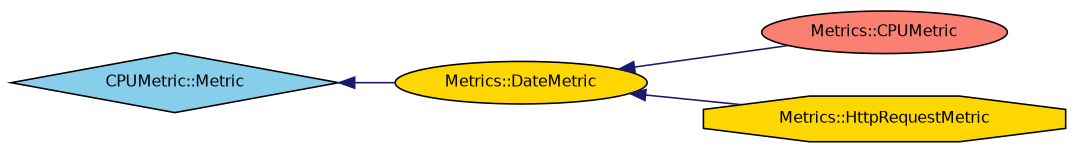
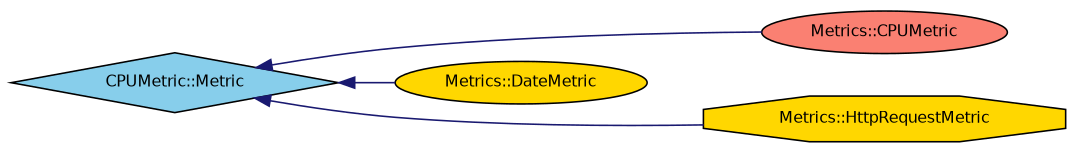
edge "Metrics::CPUMetric" -> "Metrics::DateMetric": now "Metrics::CPUMetric" -> "CPUMetric::Metric"
edge "Metrics::HttpRequestMetric" -> "Metrics::DateMetric": now "Metrics::HttpRequestMetric" -> "CPUMetric::Metric"
